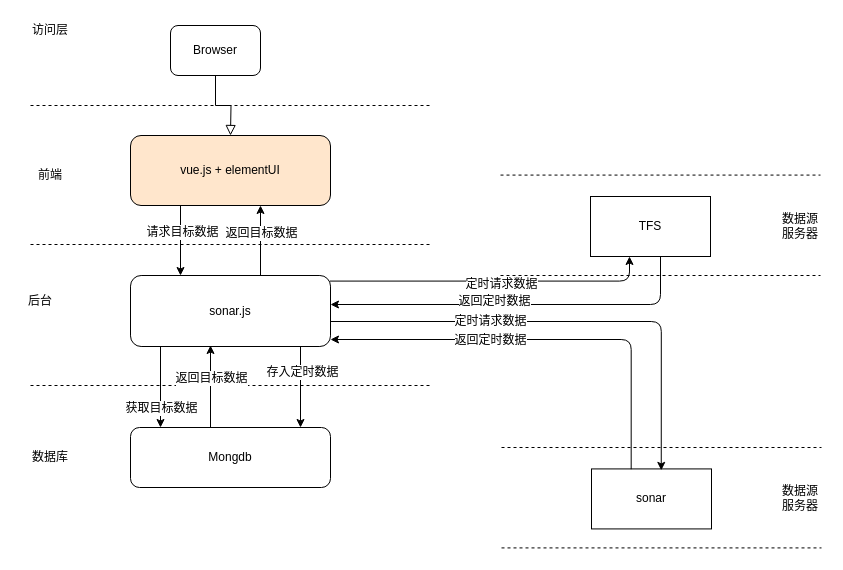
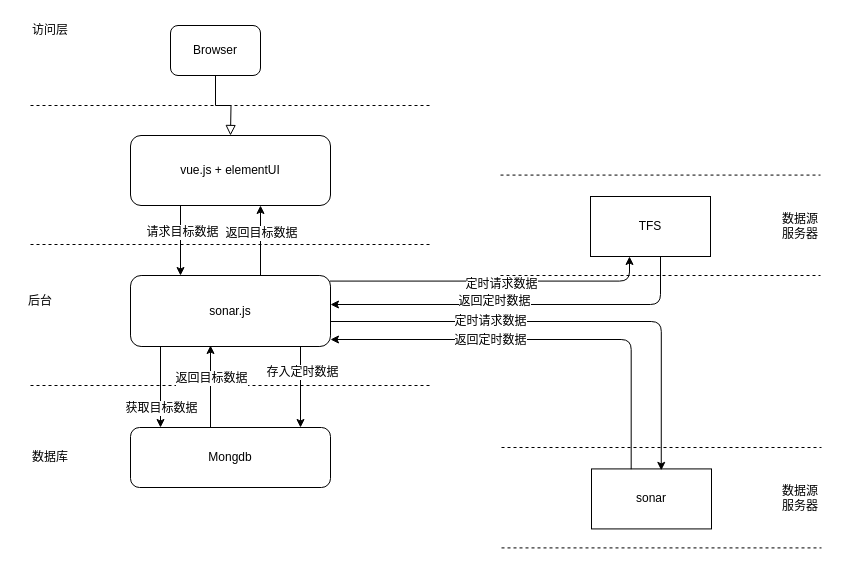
node "vue.js + elementUI": fillcolor #ffe6cc -> #ffffff
node "前端": removed
